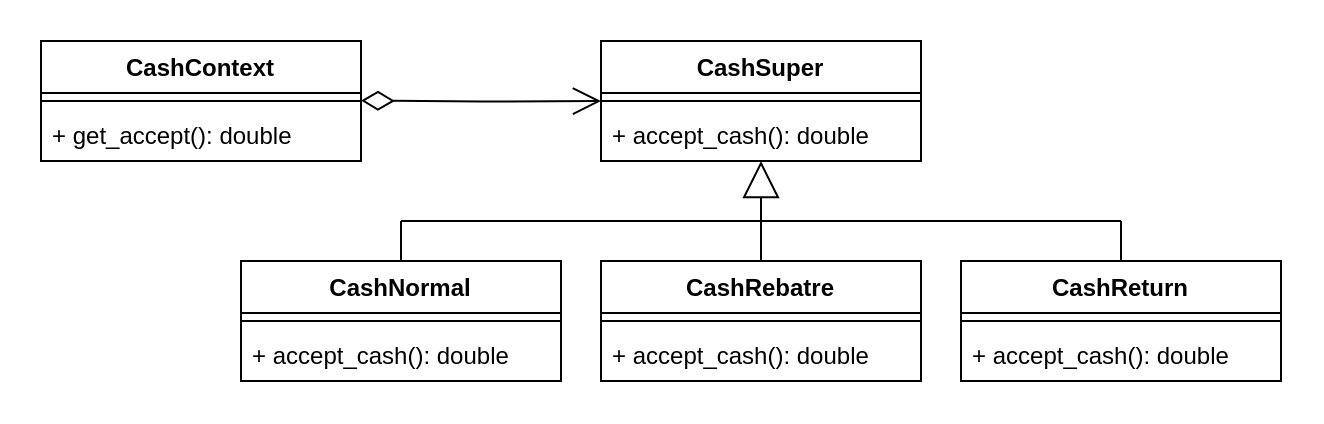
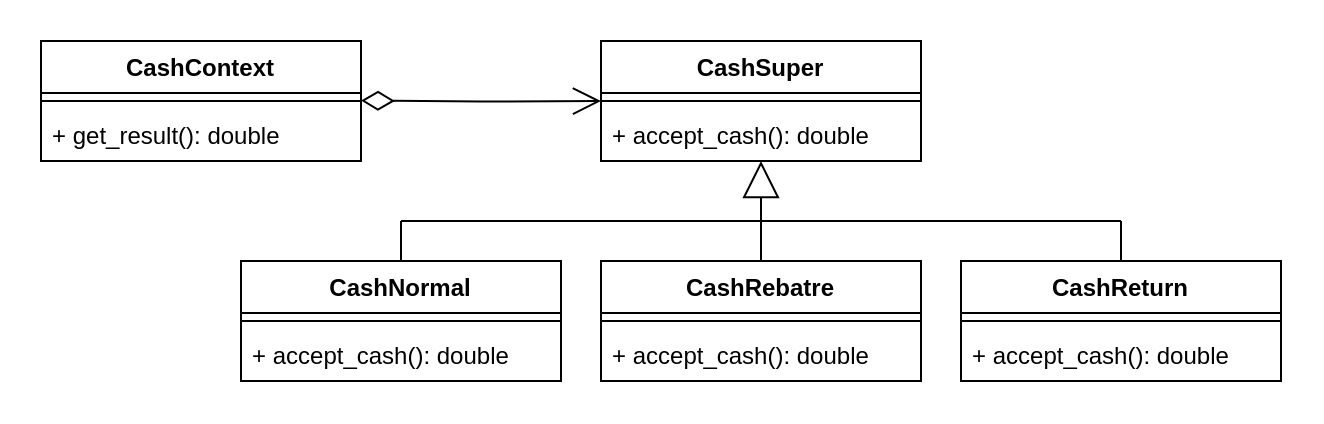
node "+ get_accept(): double": label "+ get_accept(): double" -> "+ get_result(): double"
